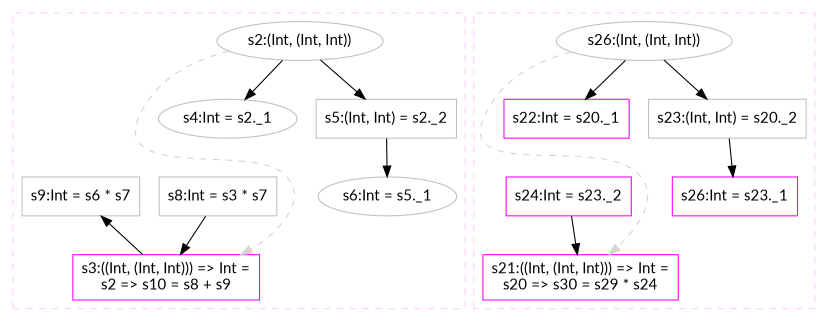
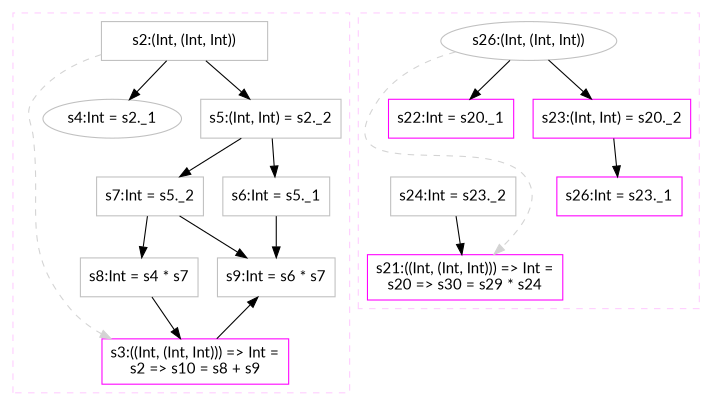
node "s2:(Int, (Int, Int))": shape ellipse -> box
node "s23:(Int, Int) = s20._2": color gray -> magenta
node "s7:Int = s5._2": added
node "s8:Int = s3 * s7": label "s8:Int = s3 * s7" -> "s8:Int = s4 * s7"
node "s6:Int = s5._1": shape ellipse -> box
node "s24:Int = s23._2": color magenta -> gray
edge "s6:Int = s5._1" -> "s9:Int = s6 * s7": added
